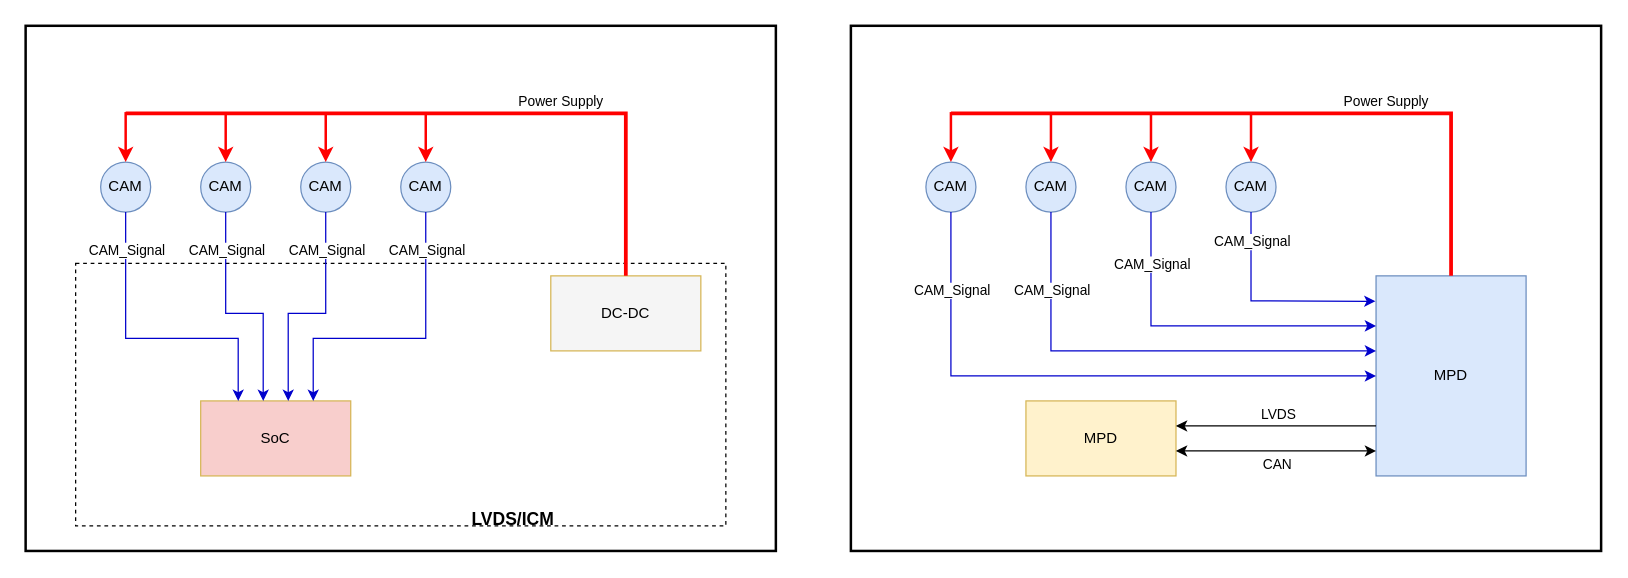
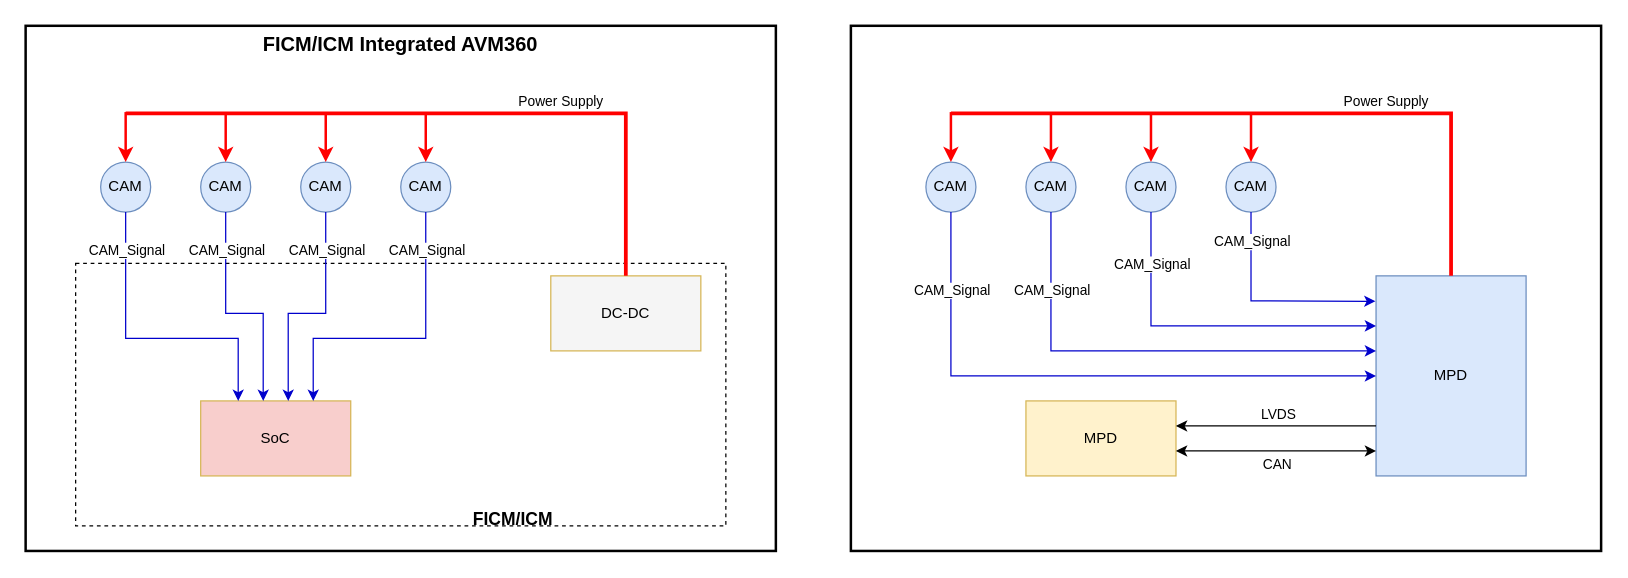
node "FICM/ICM Integrated AVM360": added
node "LVDS/ICM": label "LVDS/ICM" -> "FICM/ICM"
